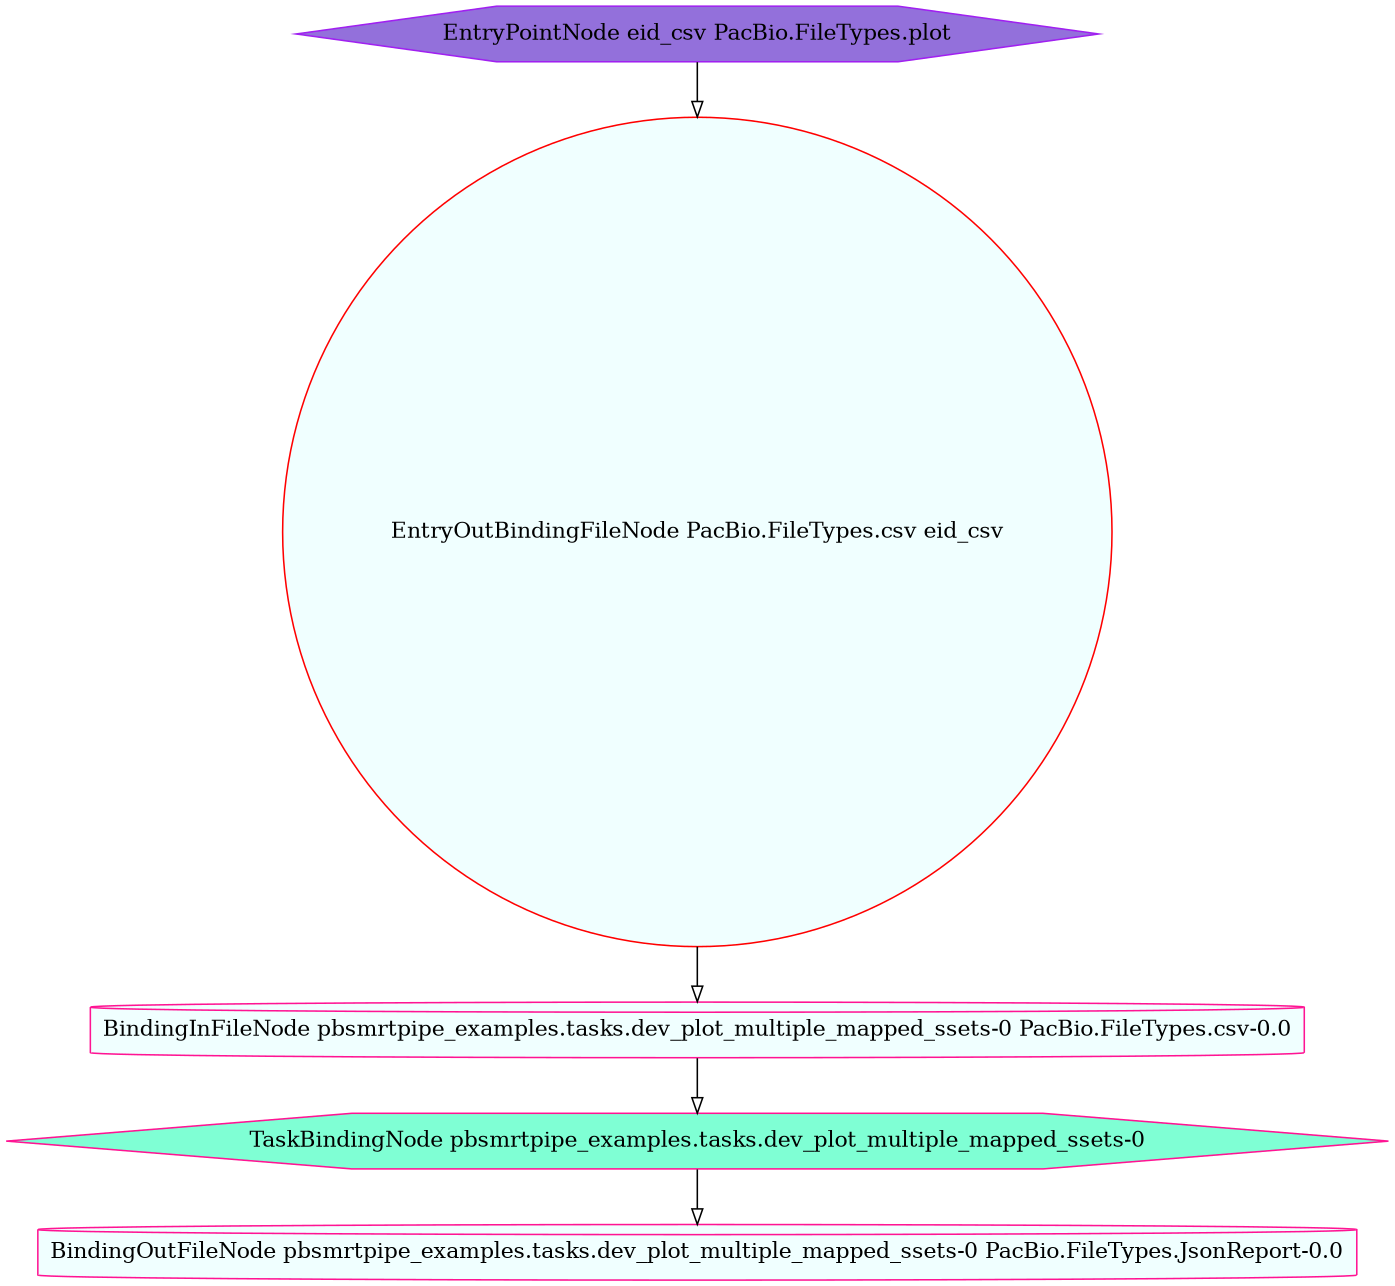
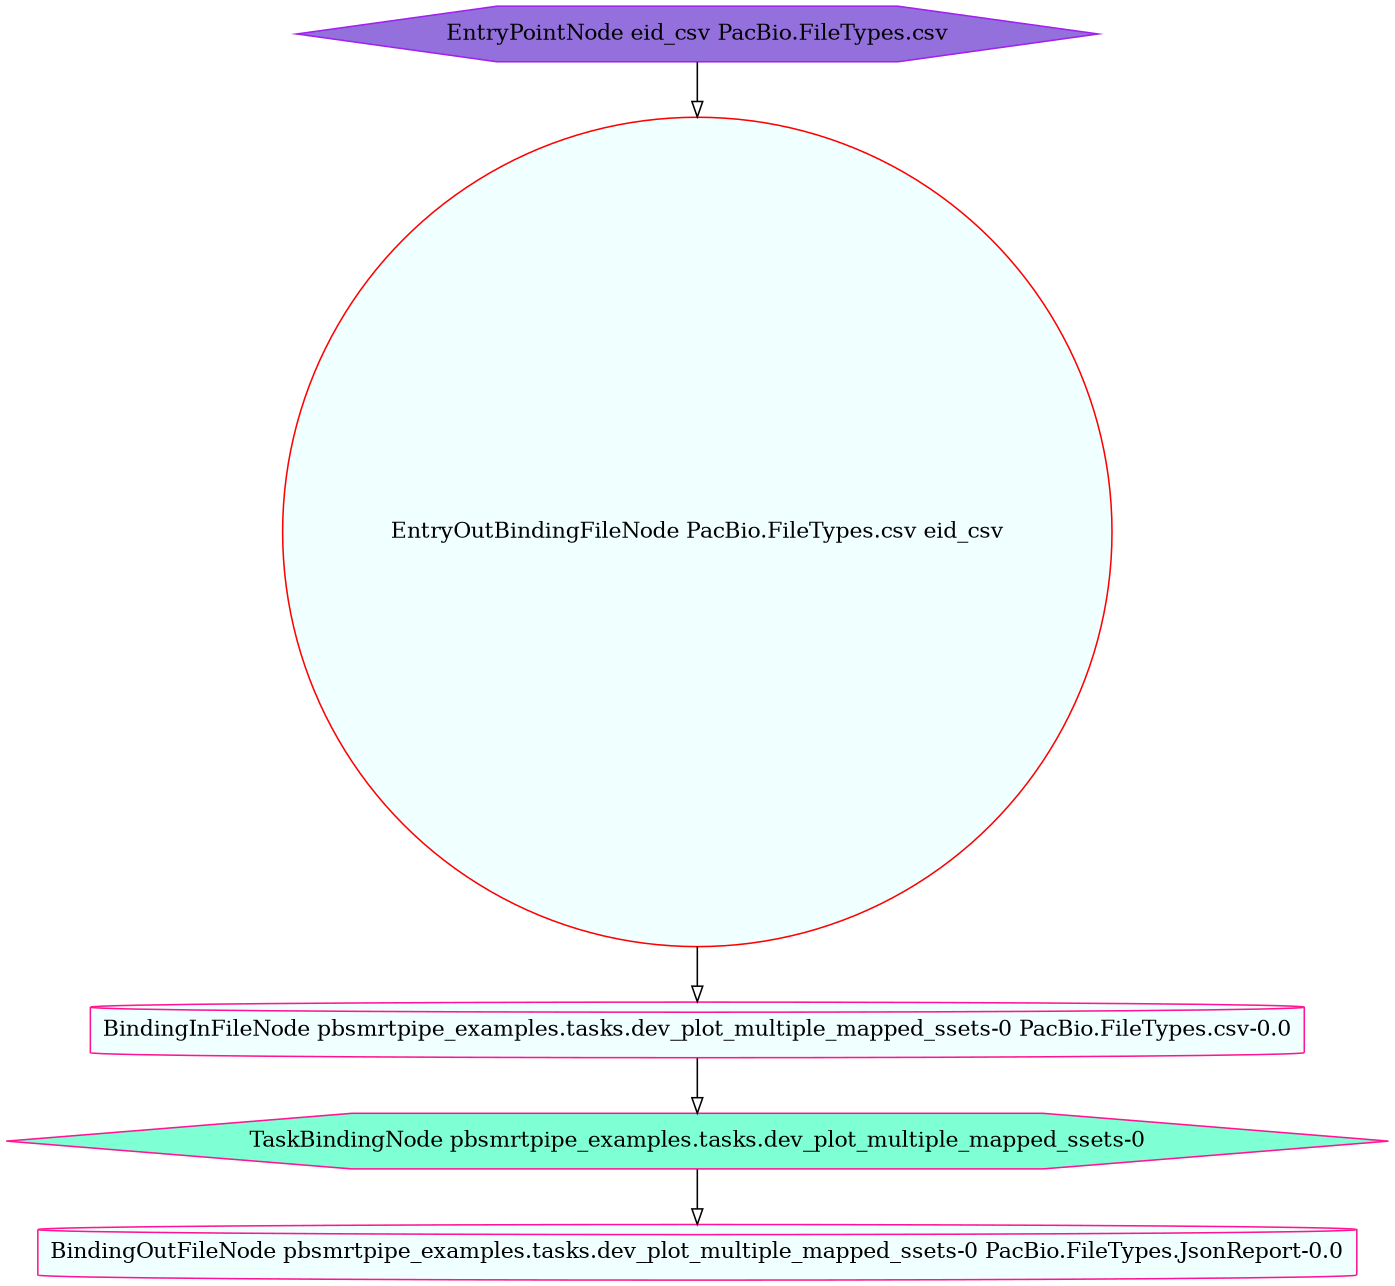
node "EntryPointNode eid_csv PacBio.FileTypes.plot": label "EntryPointNode eid_csv PacBio.FileTypes.plot" -> "EntryPointNode eid_csv PacBio.FileTypes.csv"
